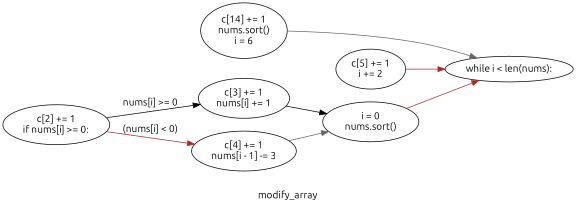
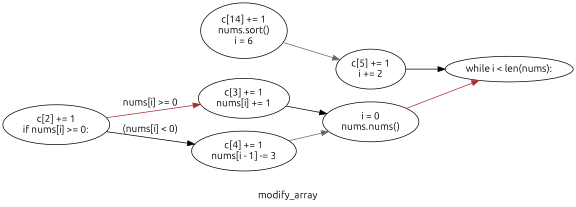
edge "c[14] += 1 nums.sort() i = 6" -> "while i < len(nums):": now "c[14] += 1 nums.sort() i = 6" -> "c[5] += 1 i += 2"
edge "c[5] += 1 i += 2" -> "while i < len(nums):": color brown -> black
edge "c[2] += 1 if nums[i] >= 0:" -> "c[3] += 1 nums[i] += 1": color black -> brown
node "i = 0 nums.sort()": label "i = 0 nums.sort()" -> "i = 0 nums.nums()"
edge "c[2] += 1 if nums[i] >= 0:" -> "c[4] += 1 nums[i - 1] -= 3": color brown -> black
